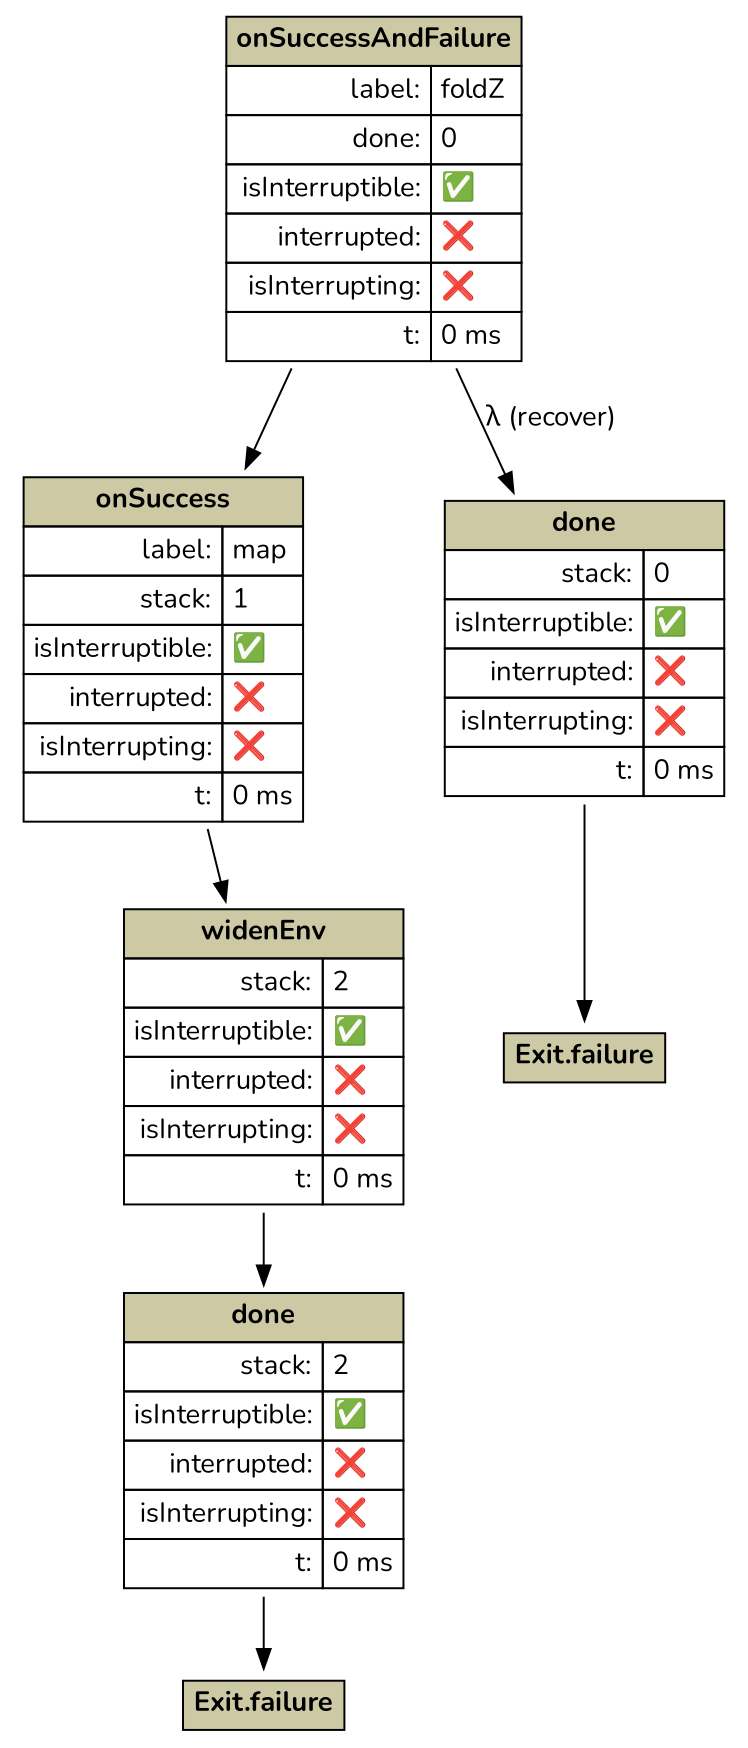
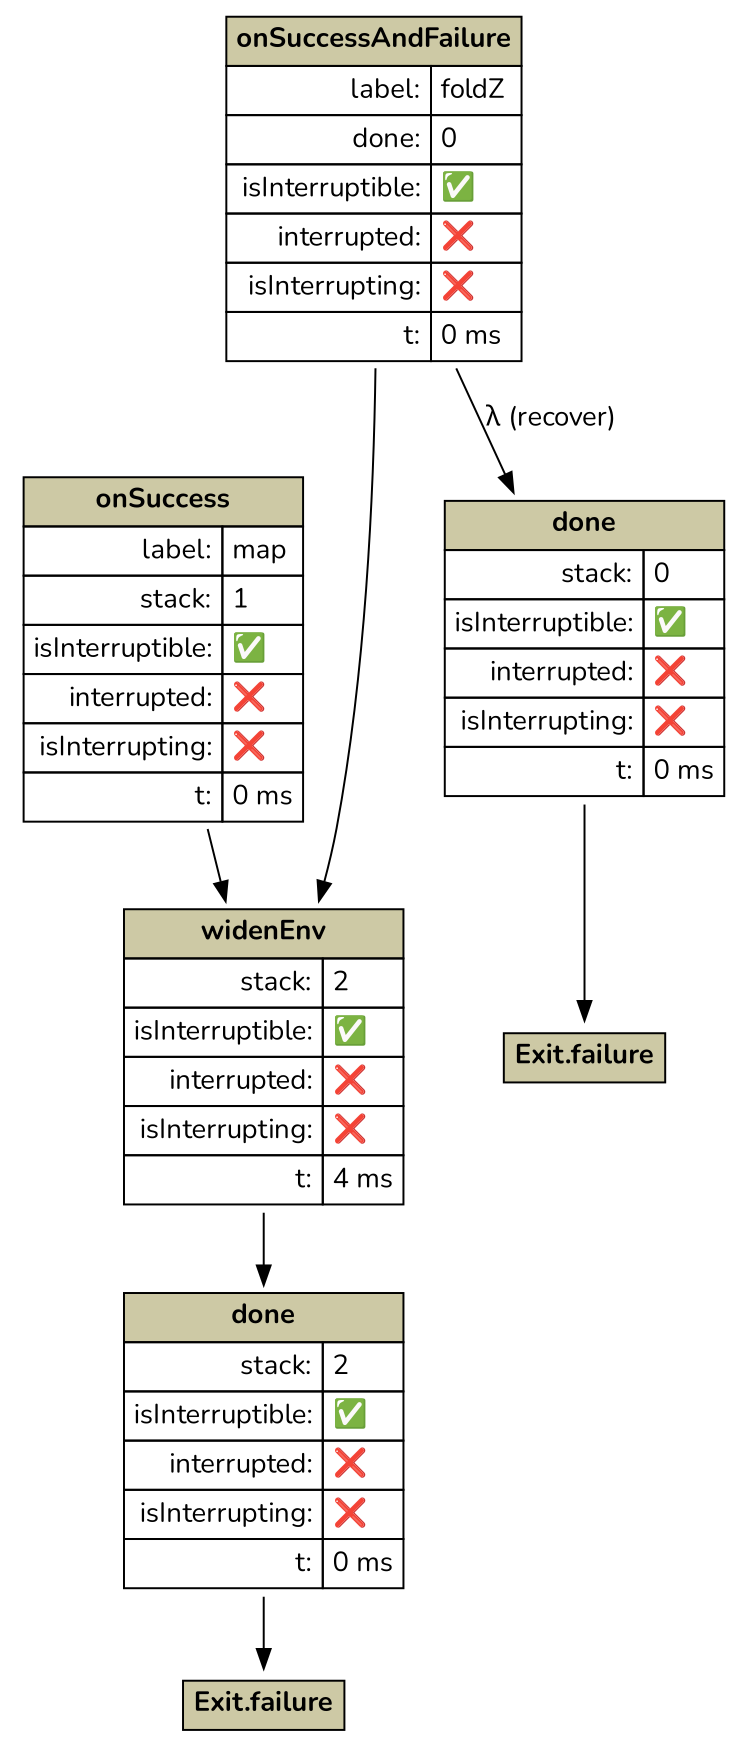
edge "onSuccessAndFailure" -> "onSuccess": now "onSuccessAndFailure" -> "widenEnv"
node "widenEnv": text "0 ms" -> "4 ms"
